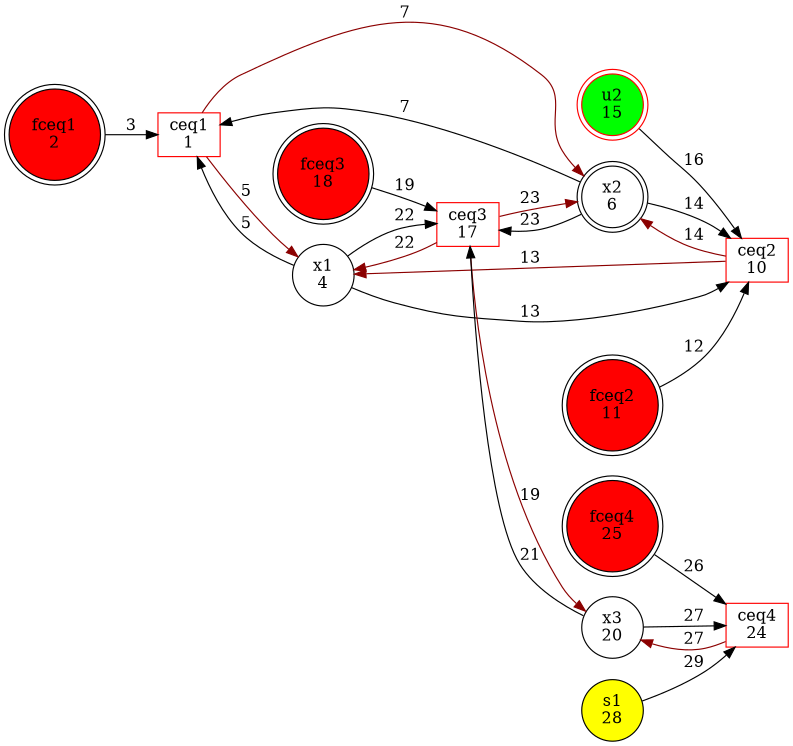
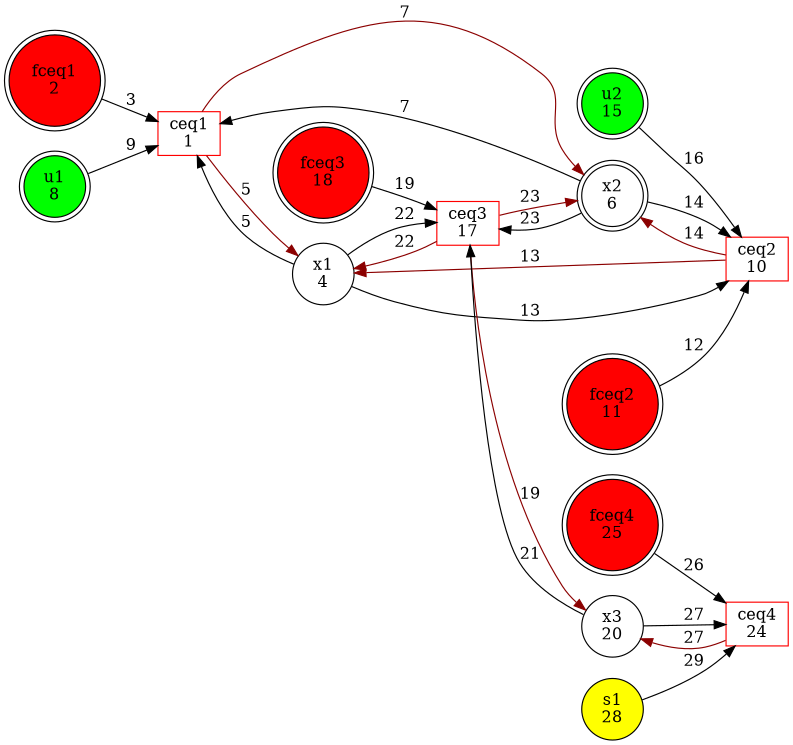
node "u2 15": color red -> black
node "u1 8": added
